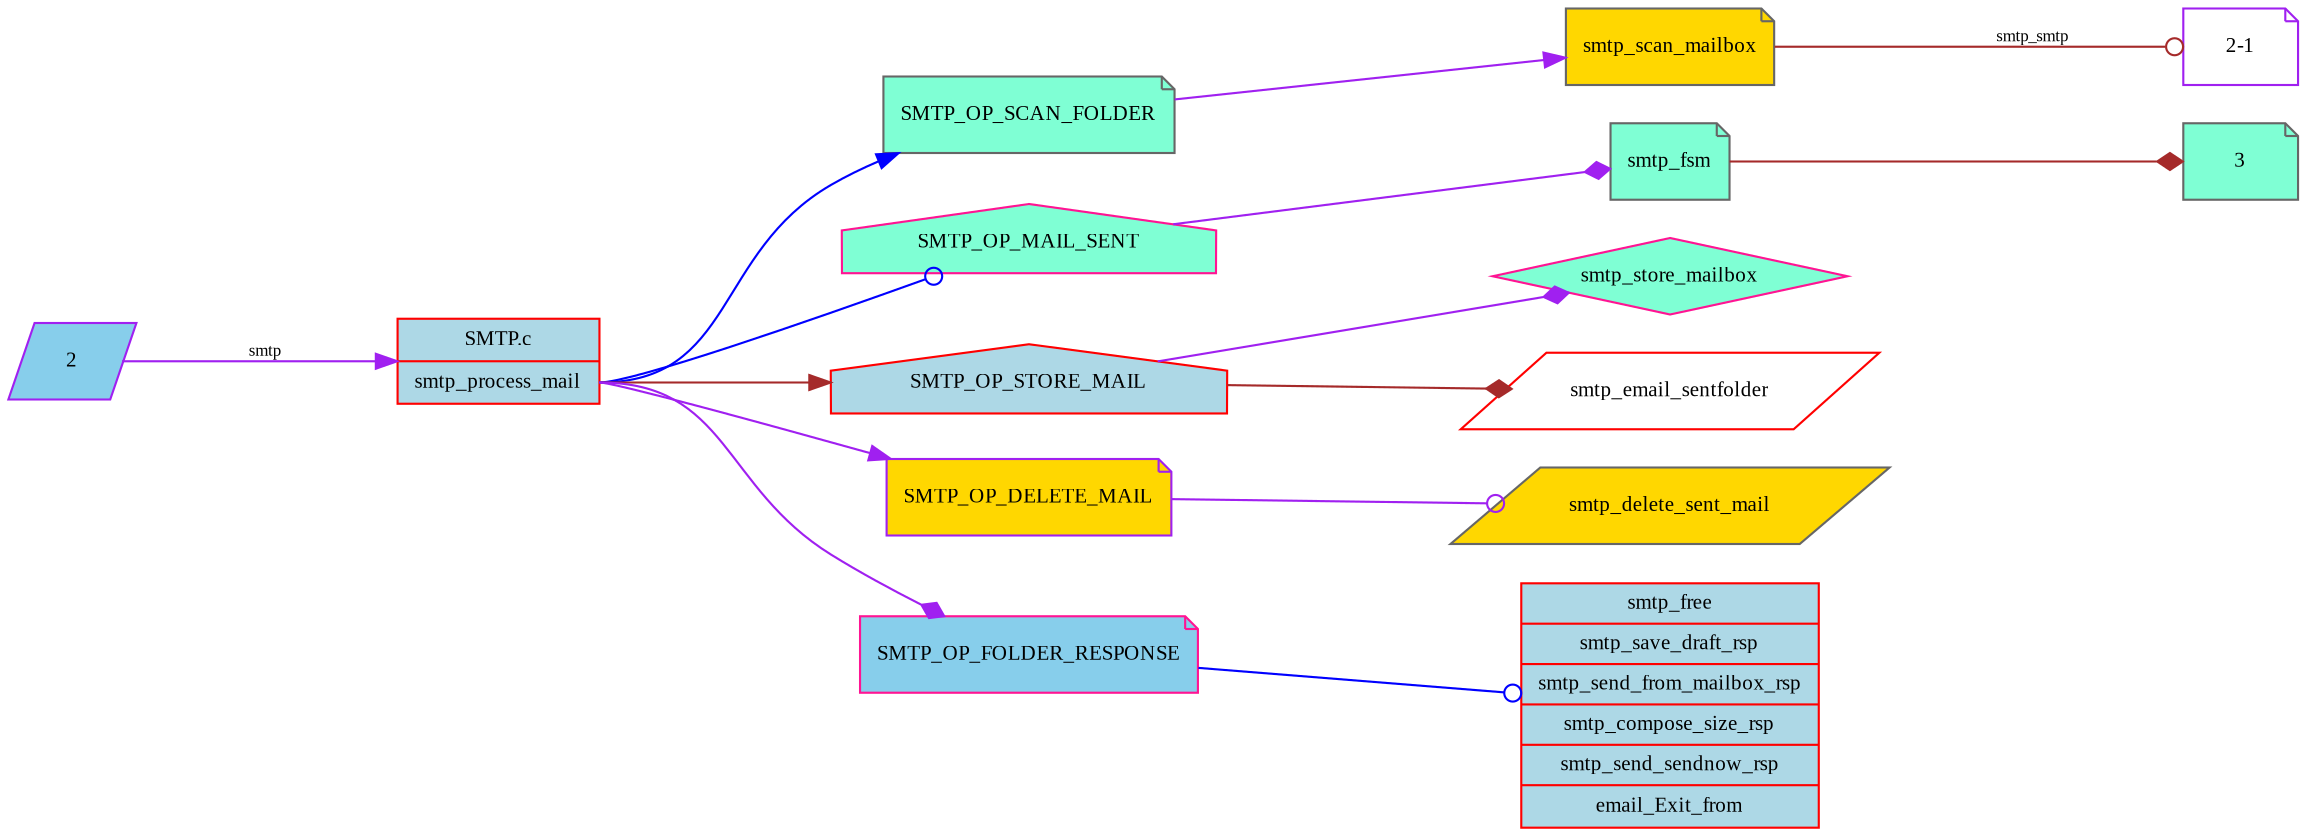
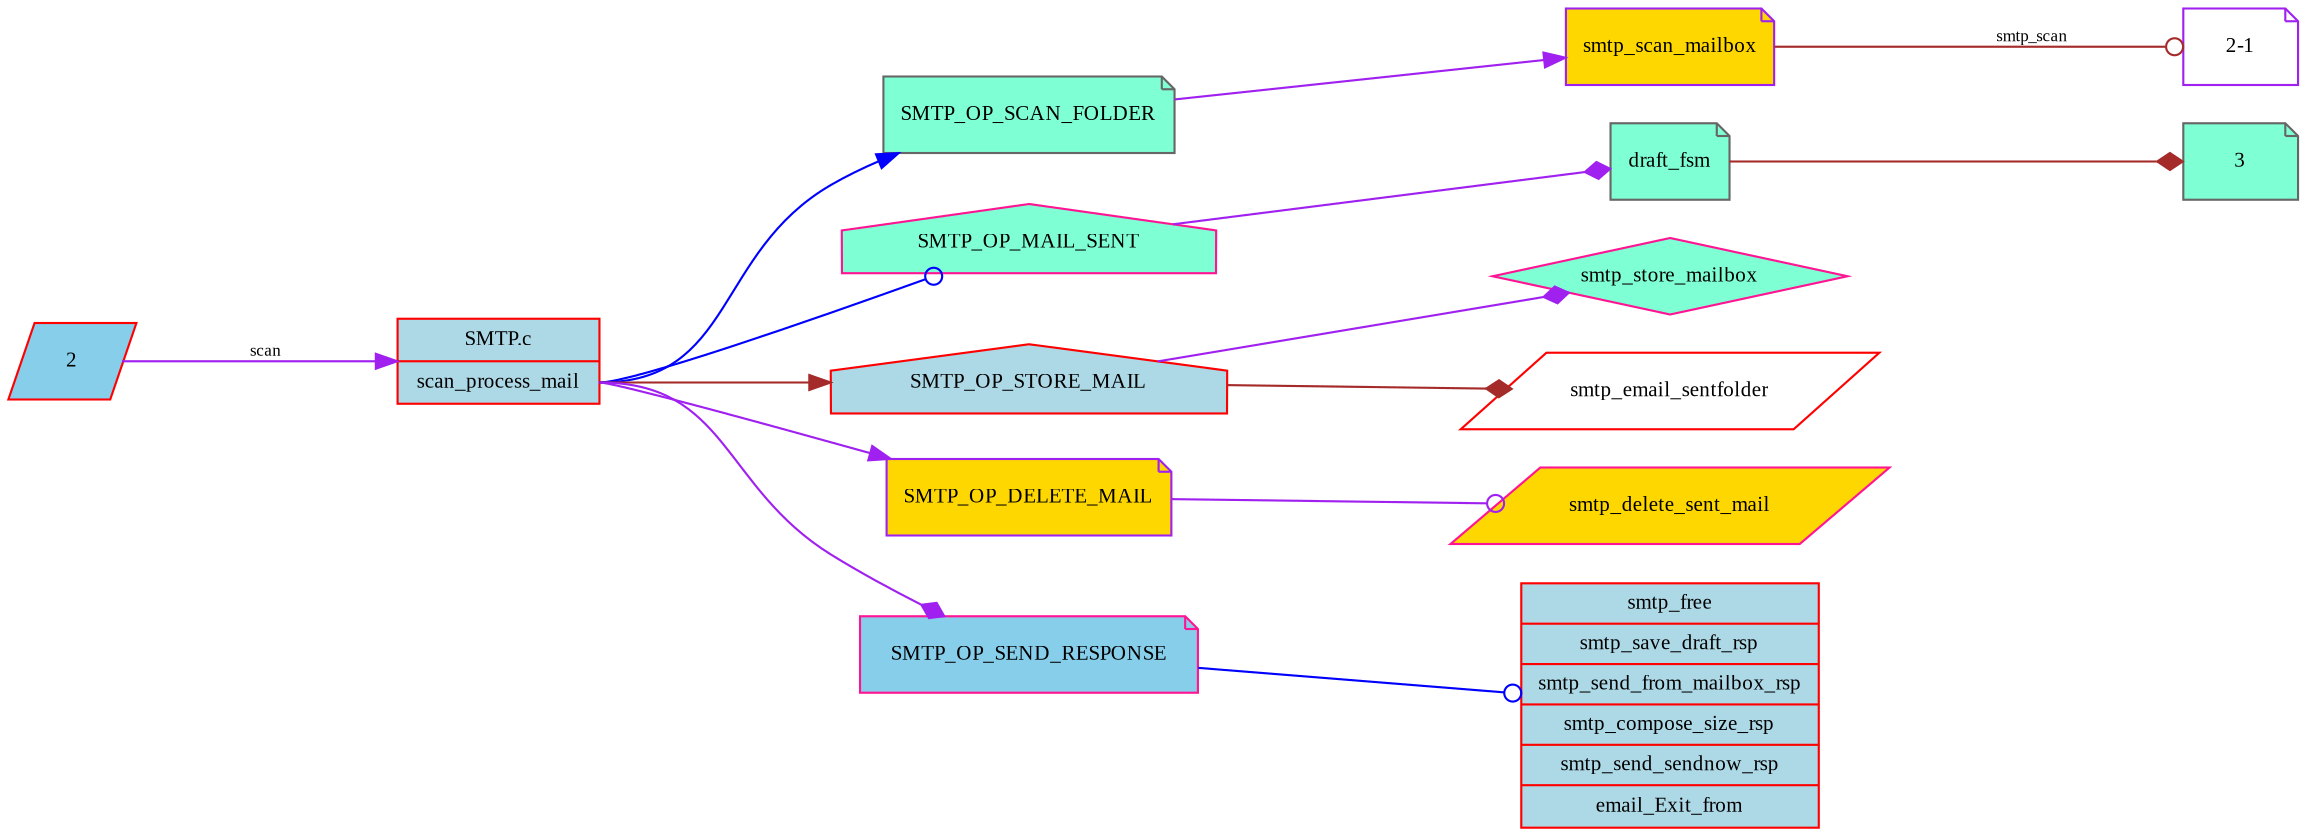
edge "smtp_scan_mailbox" -> "2-1": label "smtp_smtp" -> "smtp_scan"
node "smtp_scan_mailbox": color gray40 -> purple
node "smtp_fsm": label "smtp_fsm" -> "draft_fsm"
edge "2" -> "SMTP.c": label "smtp" -> "scan"
node "2": color purple -> red
node "SMTP.c": text "smtp_process_mail" -> "scan_process_mail"
node "smtp_delete_sent_mail": color gray40 -> deeppink
node "SMTP_OP_FOLDER_RESPONSE": label "SMTP_OP_FOLDER_RESPONSE" -> "SMTP_OP_SEND_RESPONSE"
